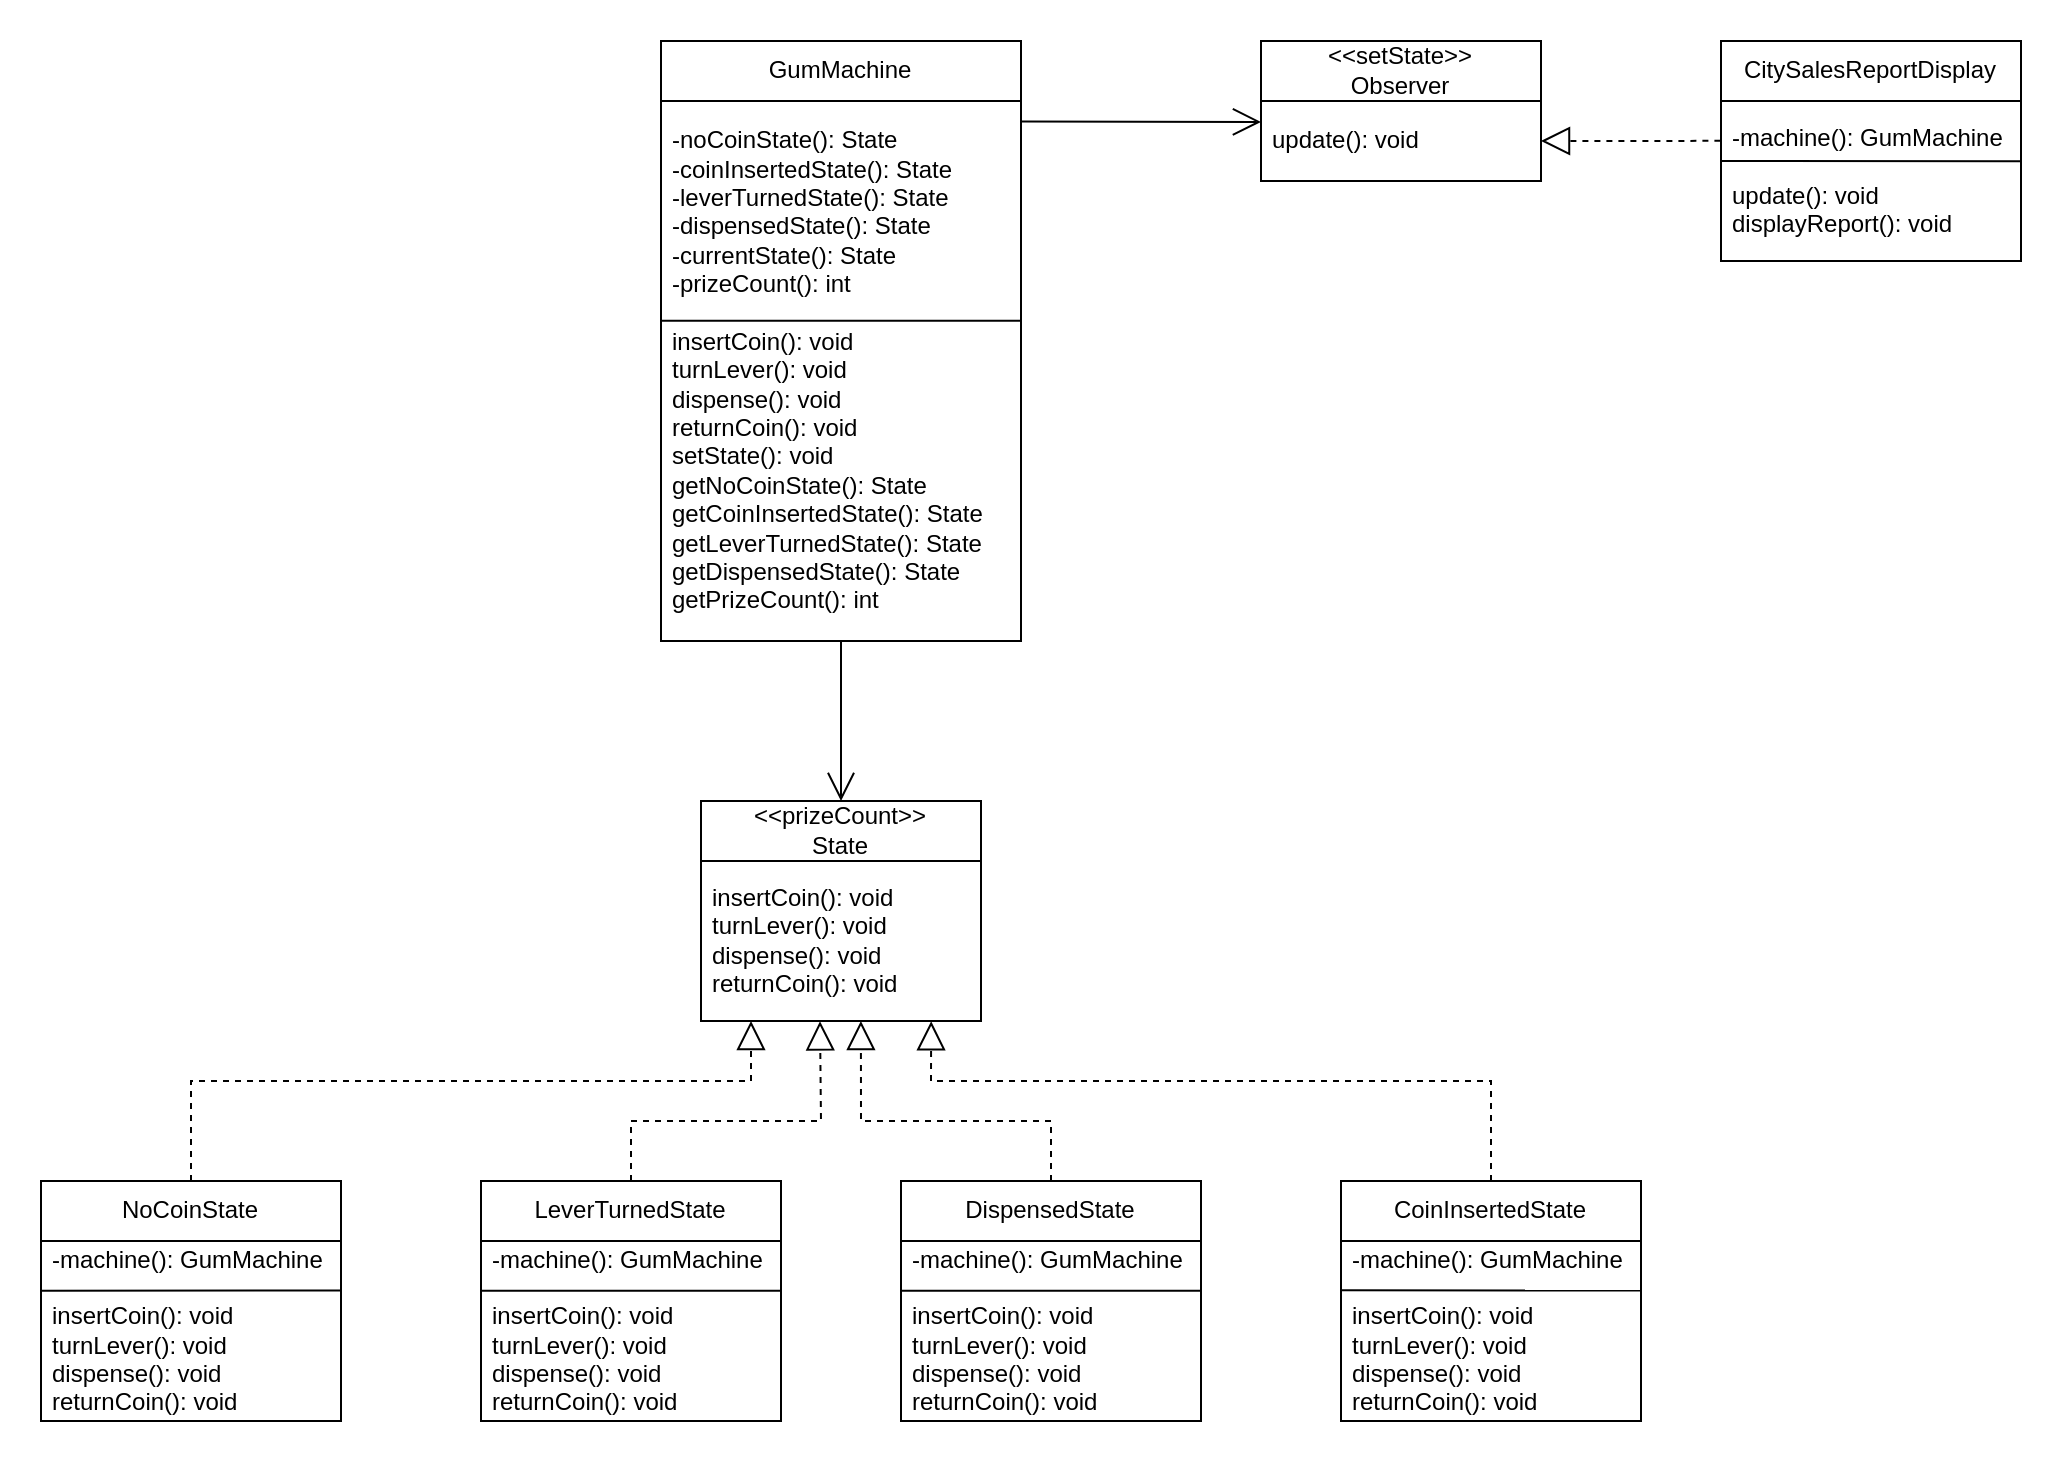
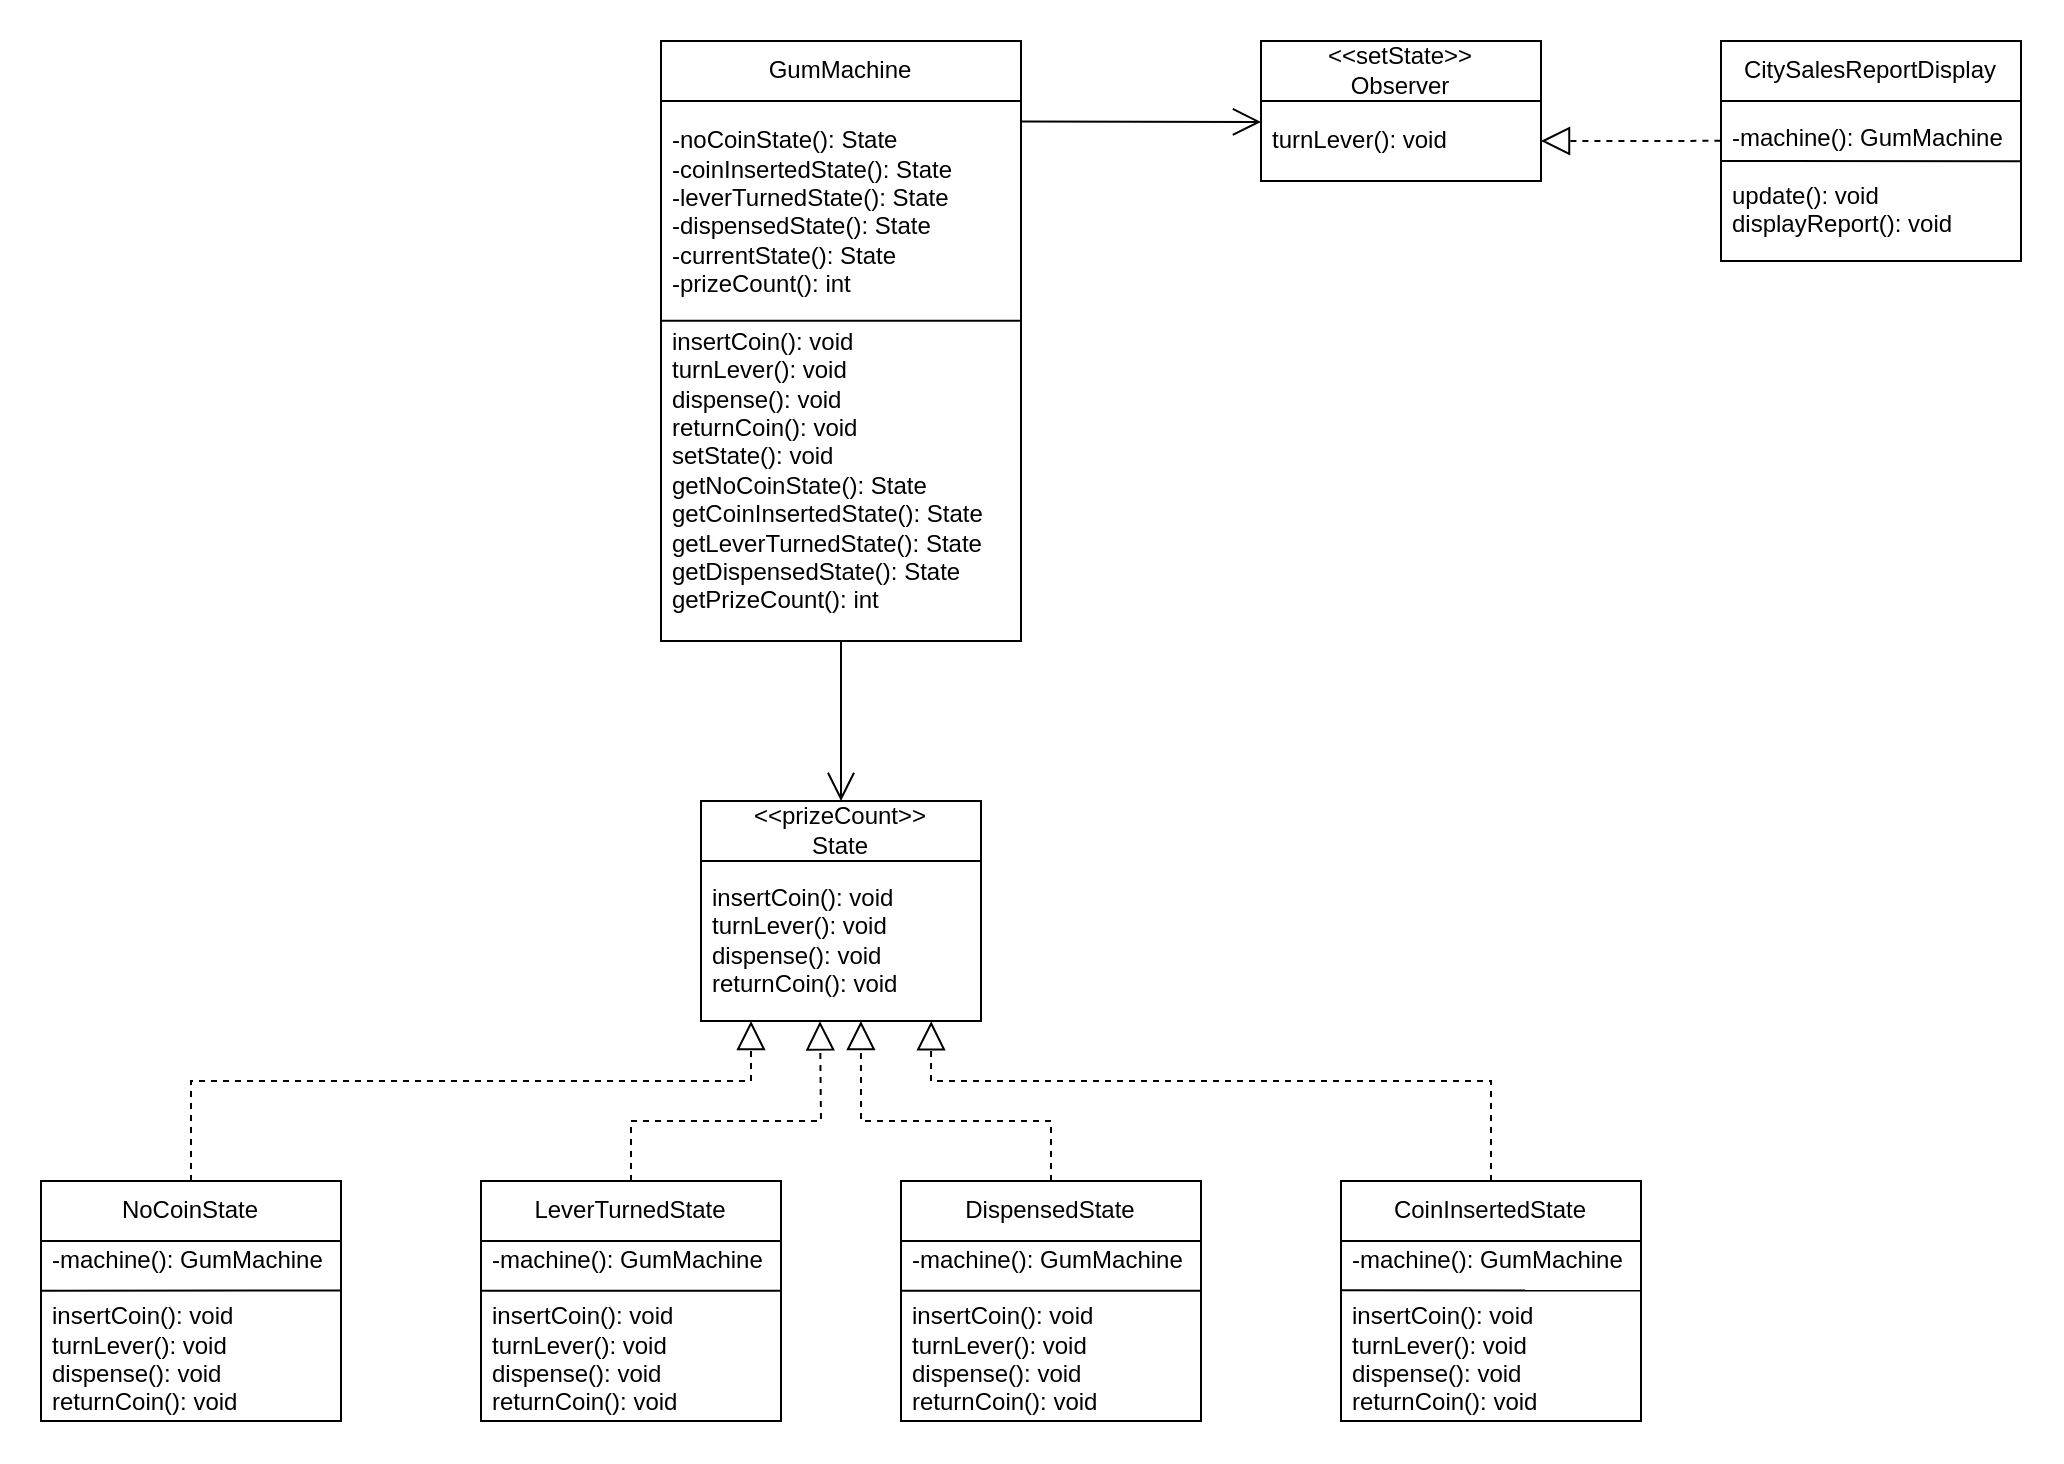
node "update(): void": label "update(): void" -> "turnLever(): void"
